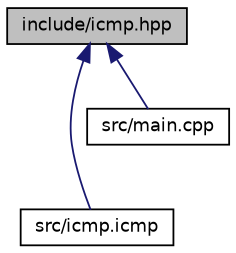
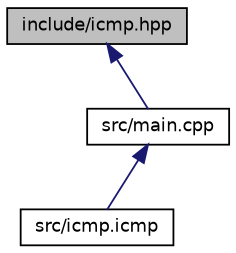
edge "src/icmp.icmp" -> "include/icmp.hpp": now "src/icmp.icmp" -> "src/main.cpp"
